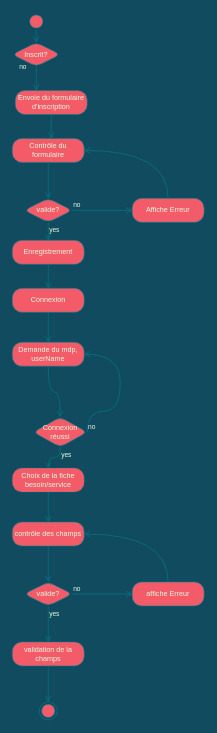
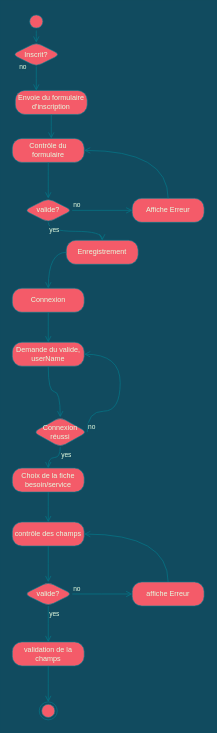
node "Enregistrement": moved (48, 252) -> (102, 252)
node "Demande du mdp, userName": label "Demande du mdp, userName" -> "Demande du valide, userName"
node "Choix de la fiche besoin/service": style dashed -> solid
